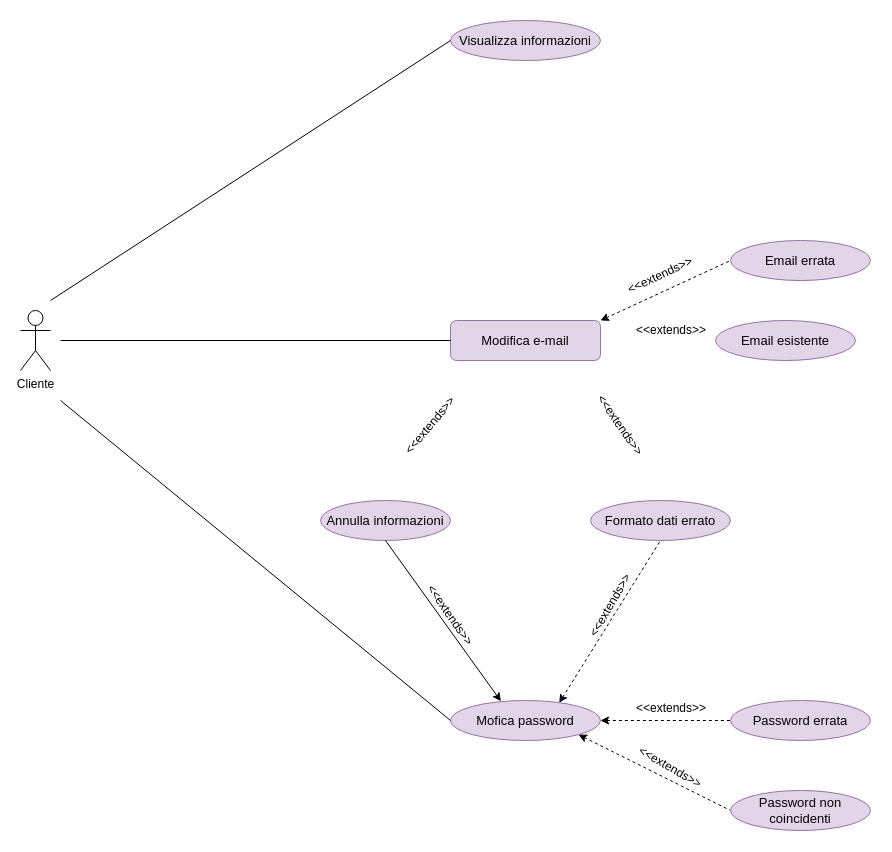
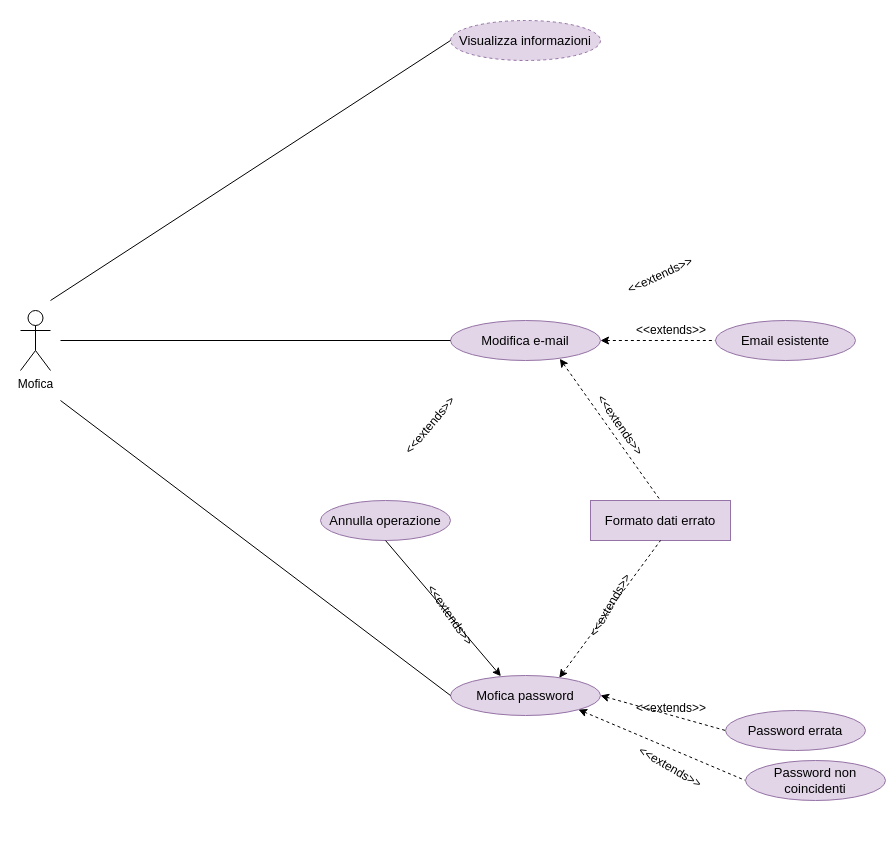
node "Visualizza informazioni": style solid -> dashed
node "Email errata": removed
edge "Email errata" -> "Modifica e-mail": removed
node "Modifica e-mail": shape rounded rectangle -> ellipse
edge "Email esistente" -> "Modifica e-mail": added
node "Cliente": label "Cliente" -> "Mofica"
edge "Formato dati errato" -> "Modifica e-mail": added
node "Annulla informazioni": label "Annulla informazioni" -> "Annulla operazione"
node "Formato dati errato": shape ellipse -> rectangle
node "Mofica password": moved (526, 721) -> (526, 696)
node "Password errata": moved (801, 721) -> (796, 731)
node "Password non coincidenti": moved (801, 811) -> (816, 781)
